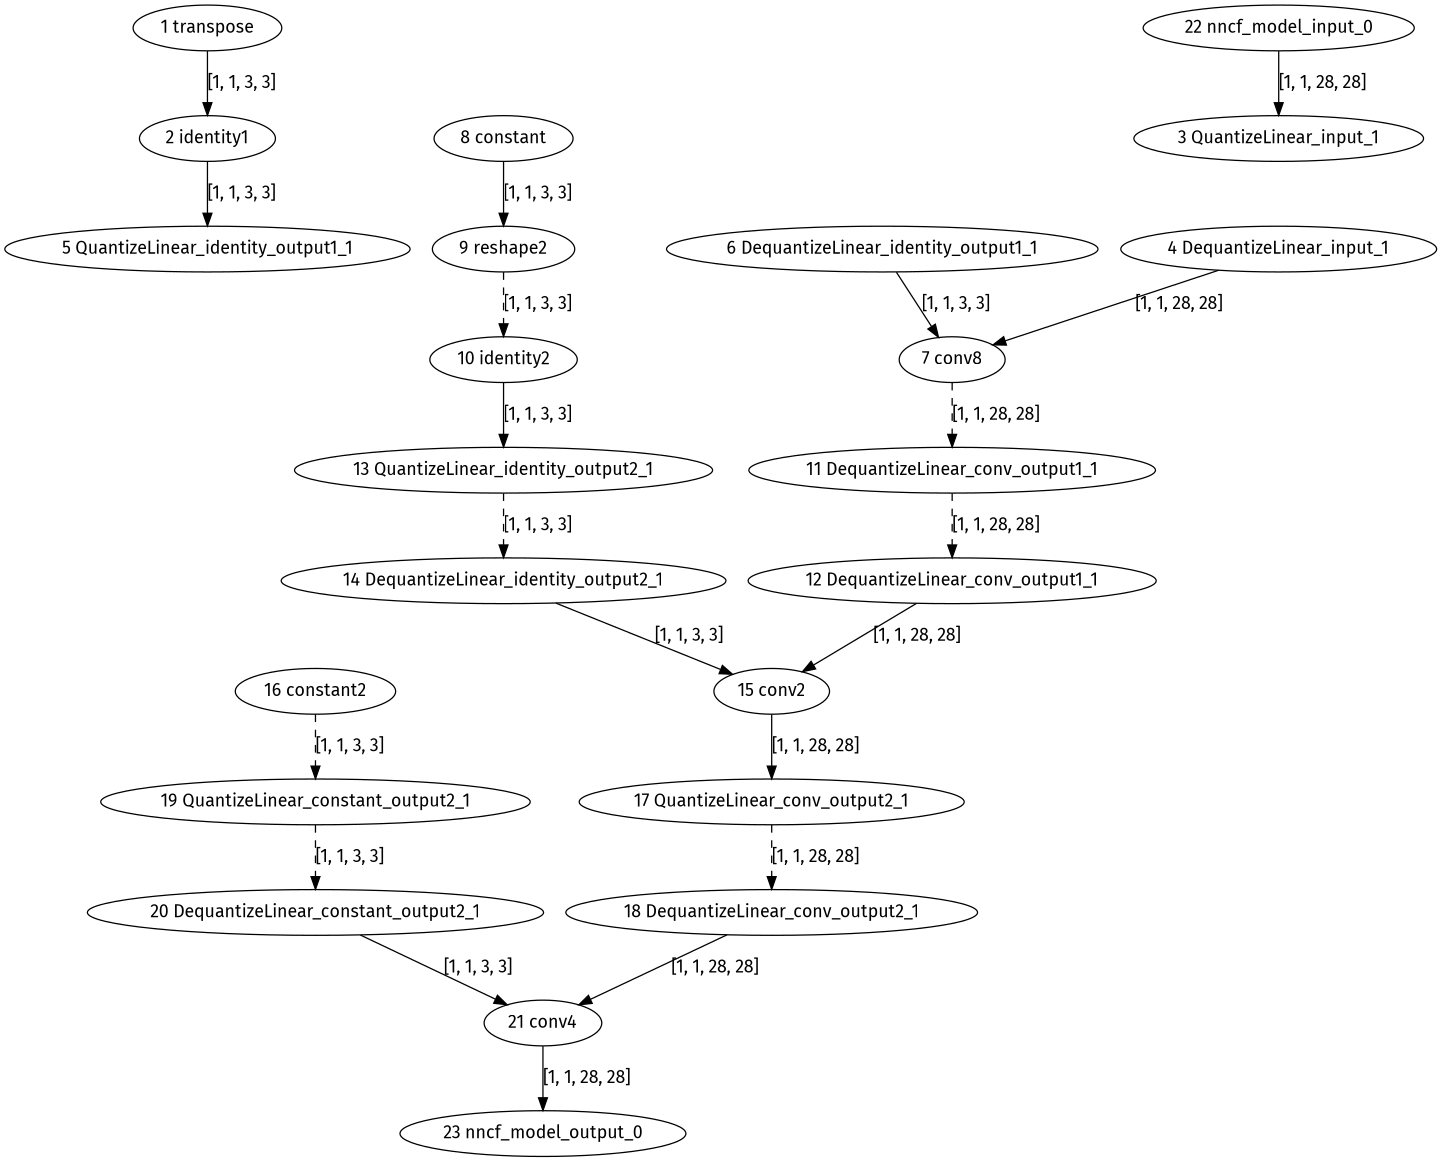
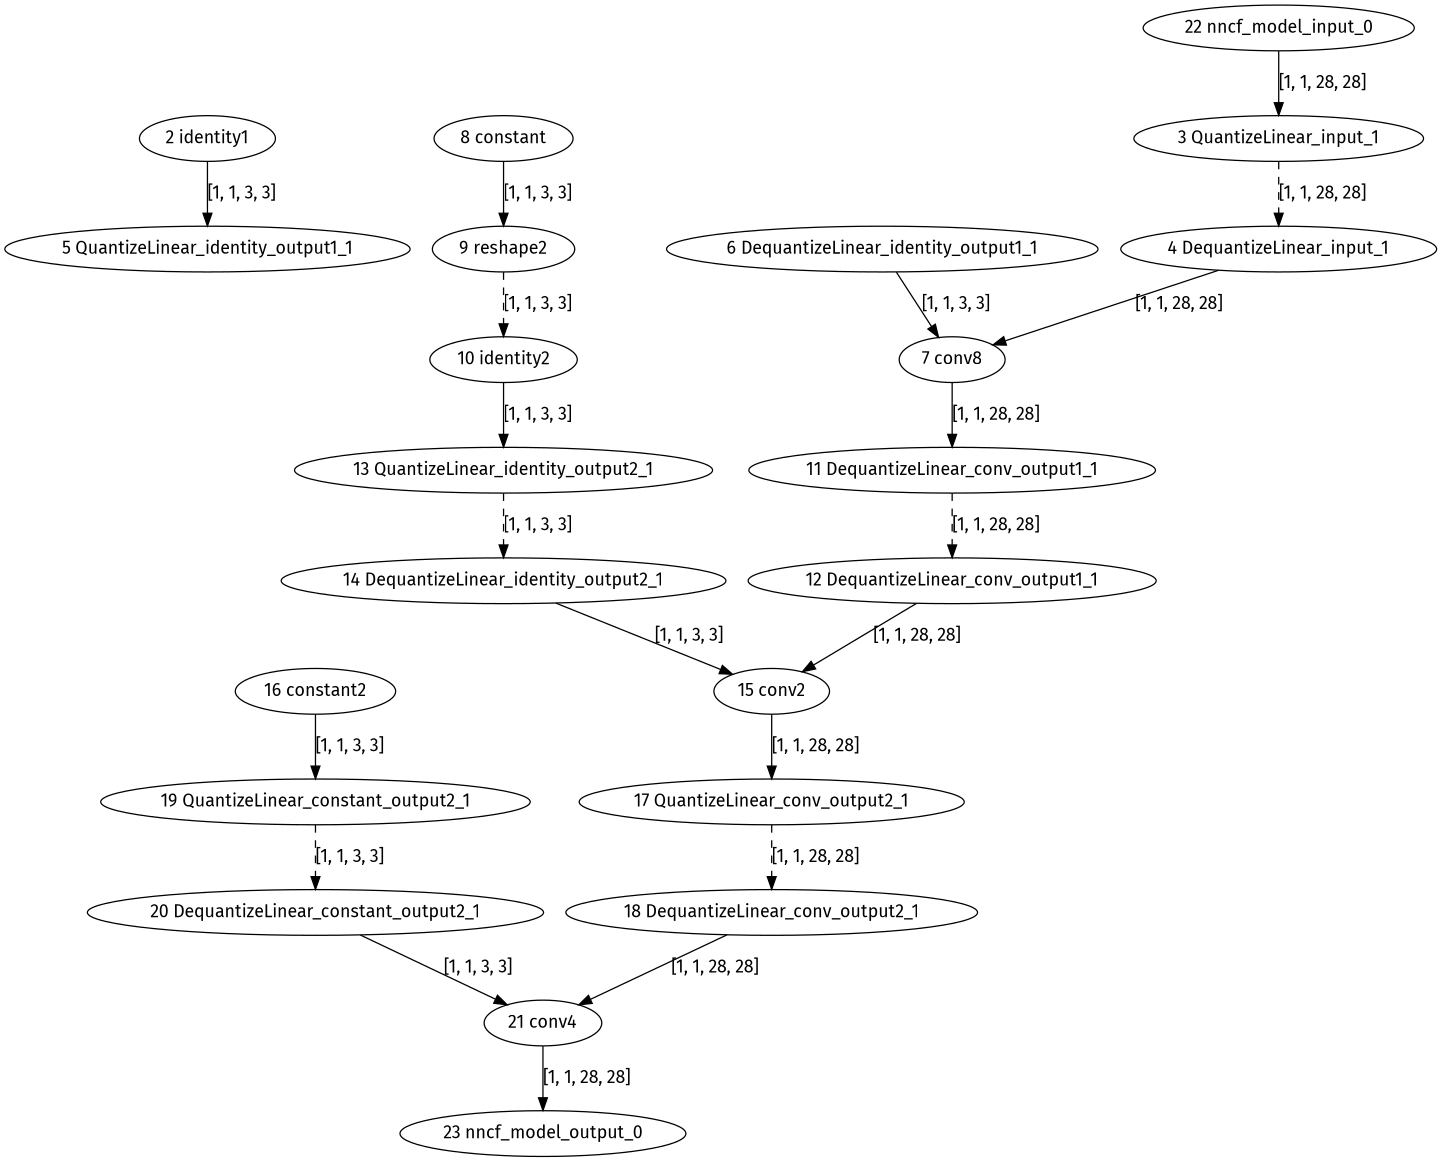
node "1 transpose": removed
edge "3 QuantizeLinear_input_1" -> "4 DequantizeLinear_input_1": added, label "[1, 1, 28, 28]"
edge "7 conv8" -> "11 DequantizeLinear_conv_output1_1": style dashed -> solid
edge "16 constant2" -> "19 QuantizeLinear_constant_output2_1": style dashed -> solid
